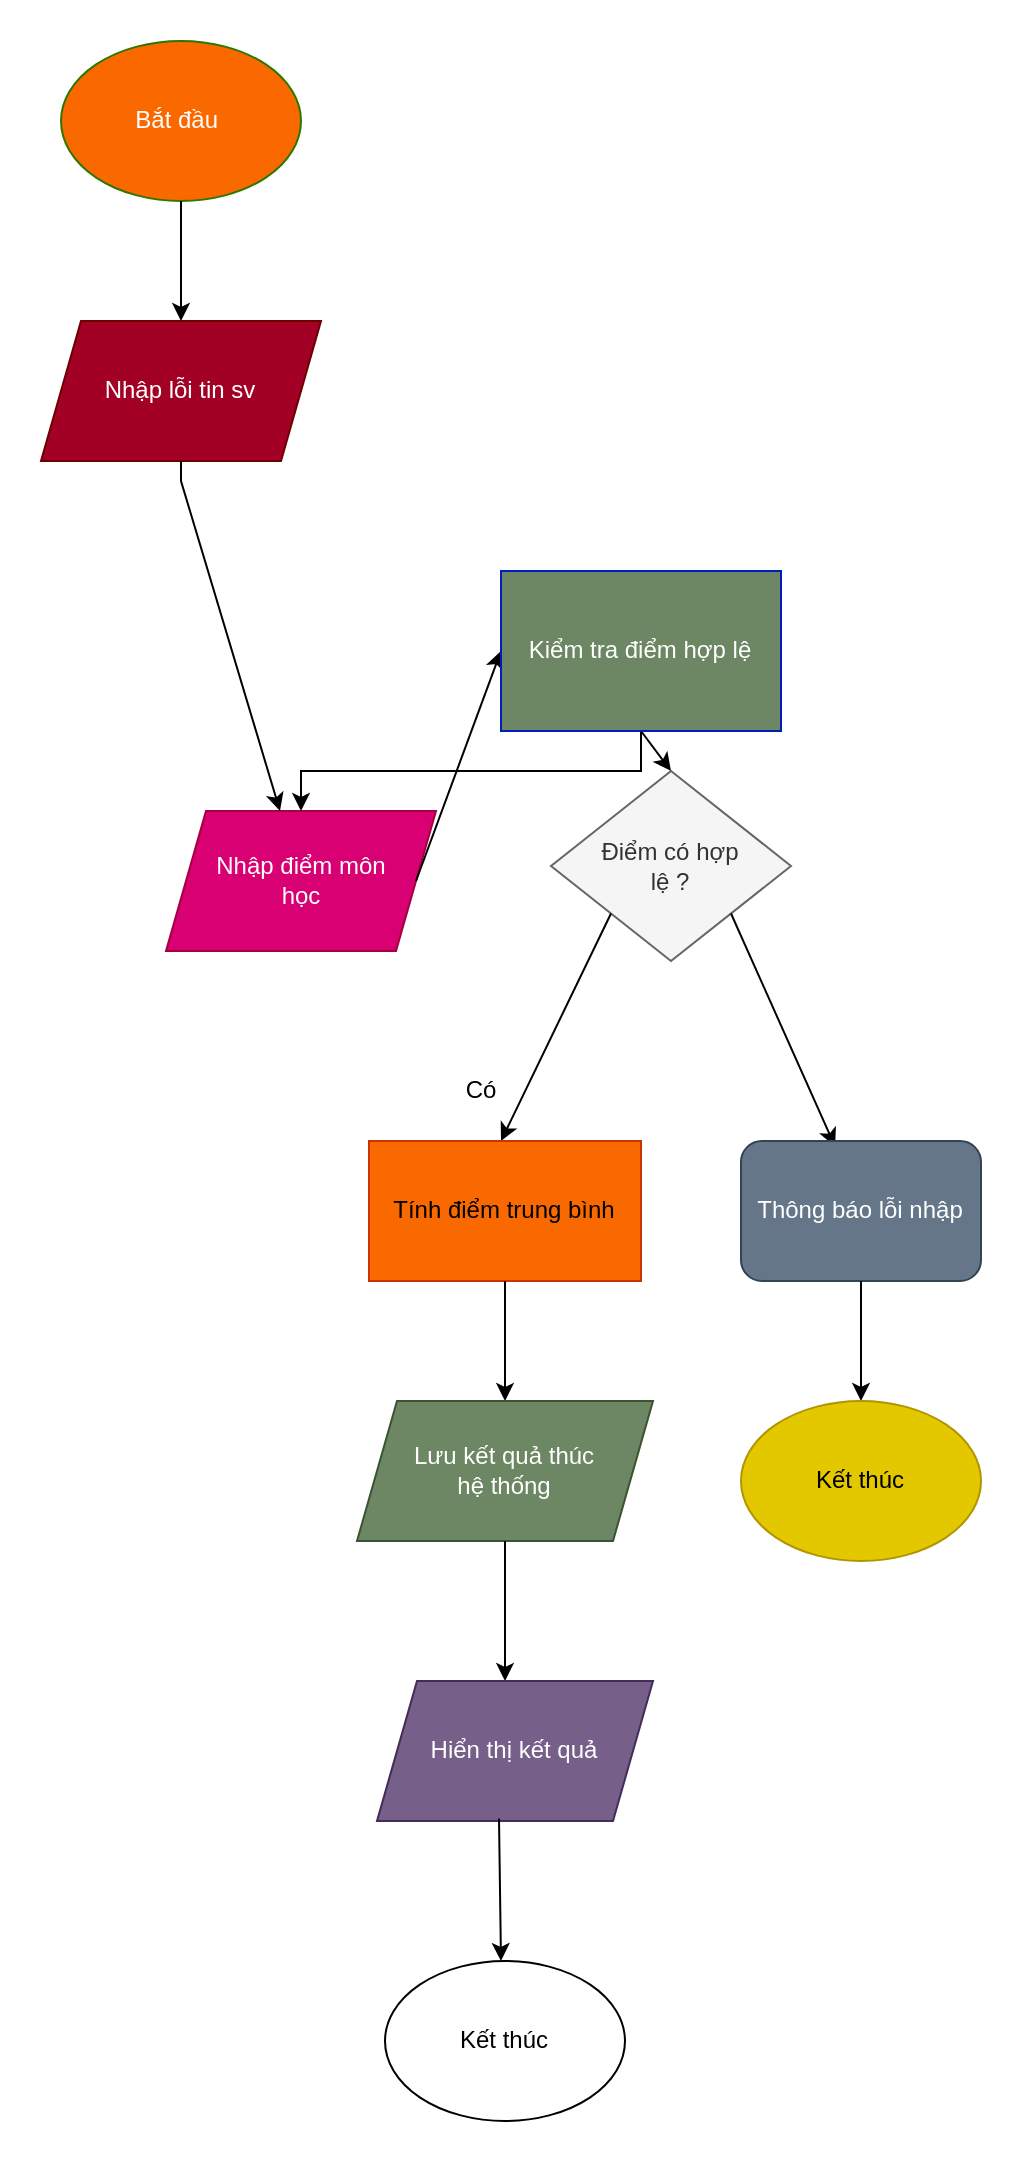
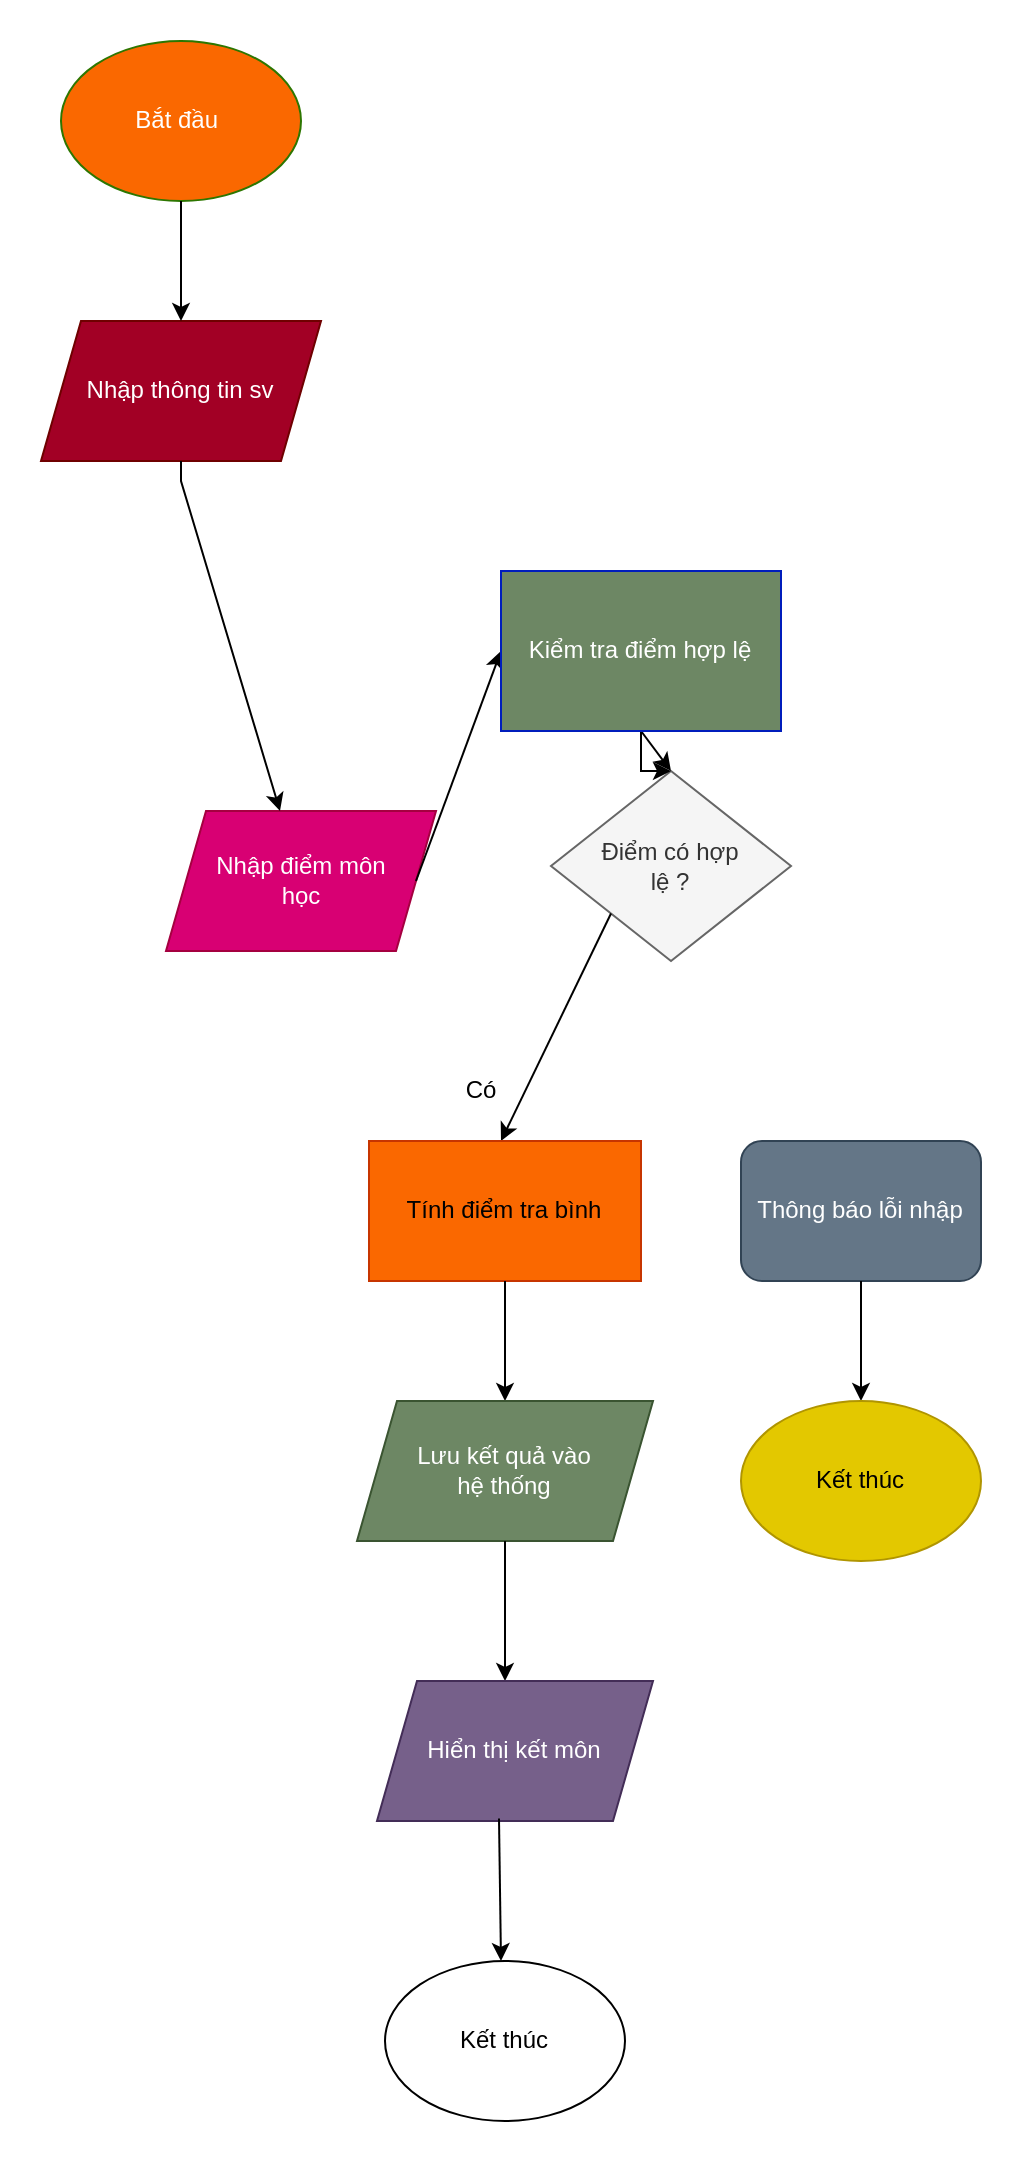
node "Nhập lỗi tin sv": label "Nhập lỗi tin sv" -> "Nhập thông tin sv"
edge "Kiểm tra điểm hợp lệ" -> "Nhập điểm môn học": now "Kiểm tra điểm hợp lệ" -> "Điểm có hợp lệ ?"
edge "Điểm có hợp lệ ?" -> "Thông báo lỗi nhập": removed
node "Tính điểm trung bình": label "Tính điểm trung bình" -> "Tính điểm tra bình"
node "Lưu kết quả thúc hệ thống": label "Lưu kết quả thúc hệ thống" -> "Lưu kết quả vào hệ thống"
node "Hiển thị kết quả": label "Hiển thị kết quả" -> "Hiển thị kết môn"
